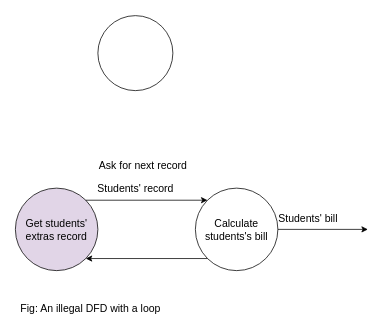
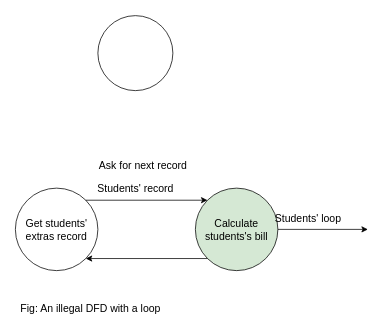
node "Students' bill": label "Students' bill" -> "Students' loop"
node "Get students' extras record": fillcolor #e1d5e7 -> #ffffff
node "Calculate students's bill": fillcolor #ffffff -> #d5e8d4
